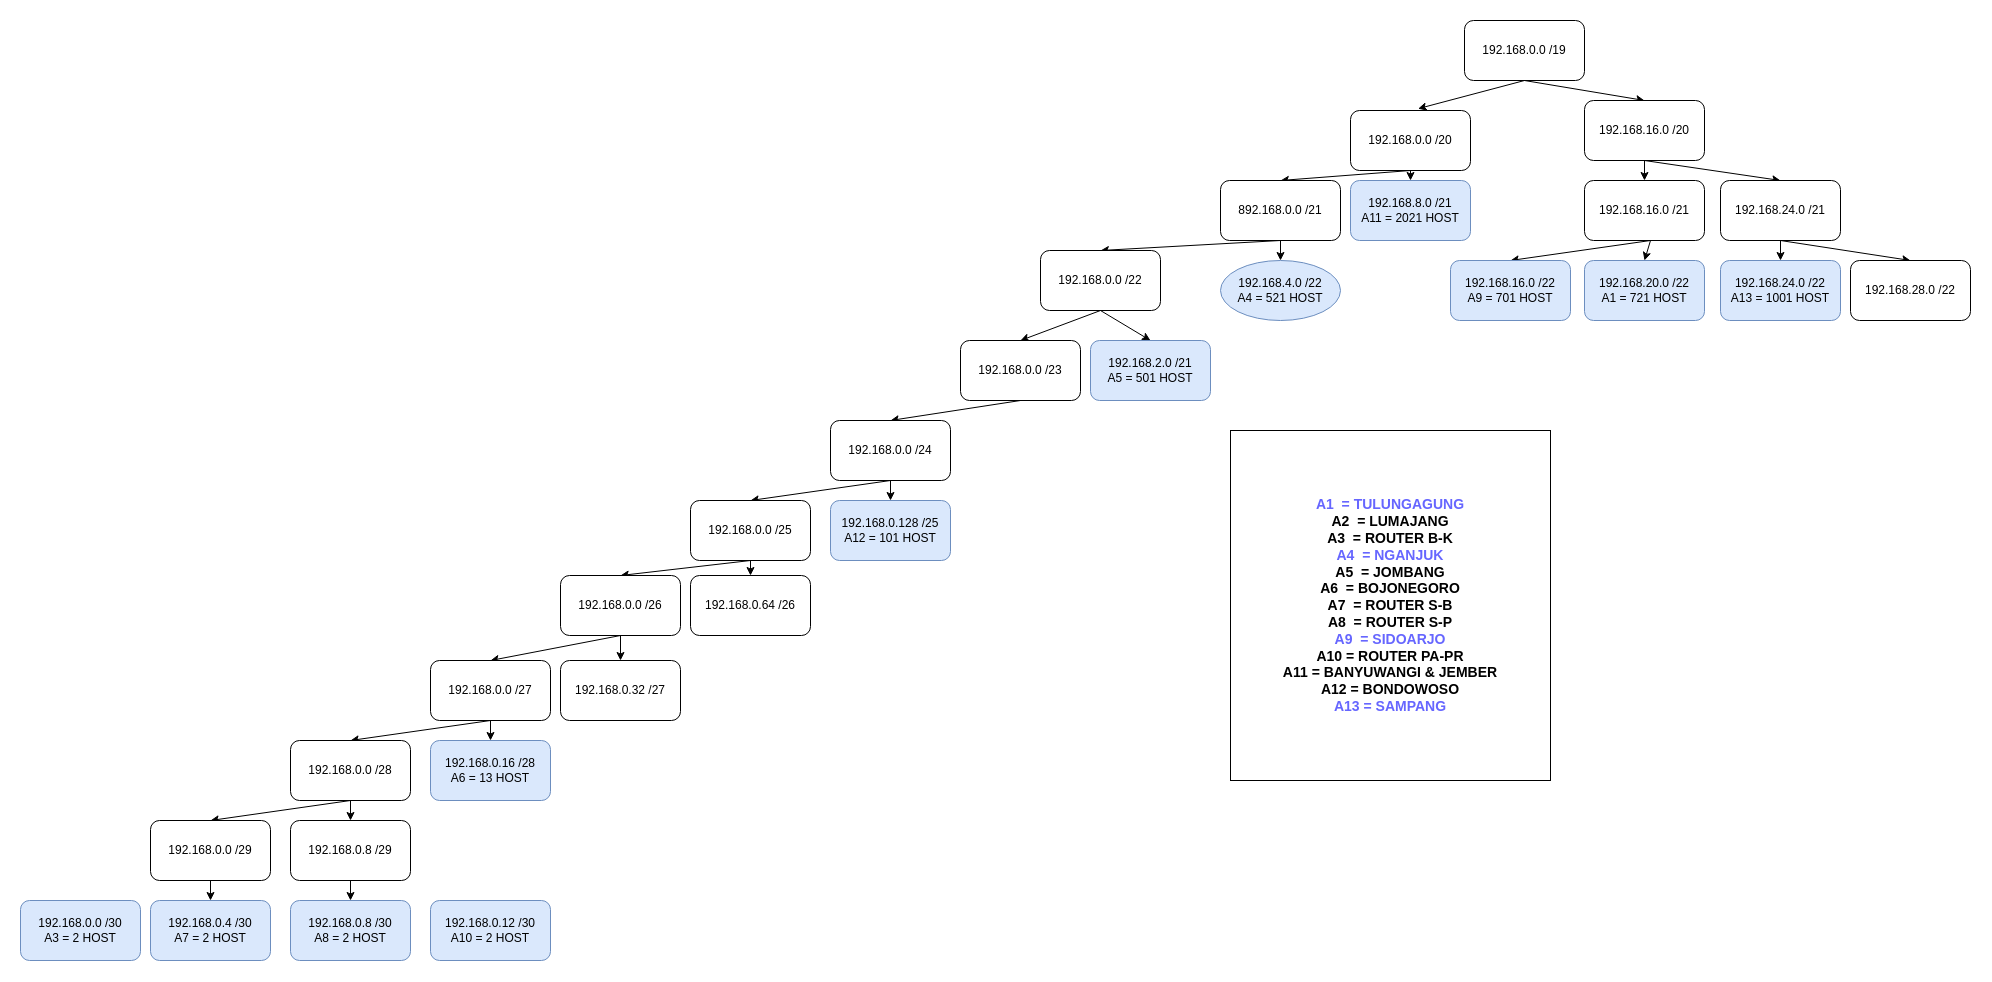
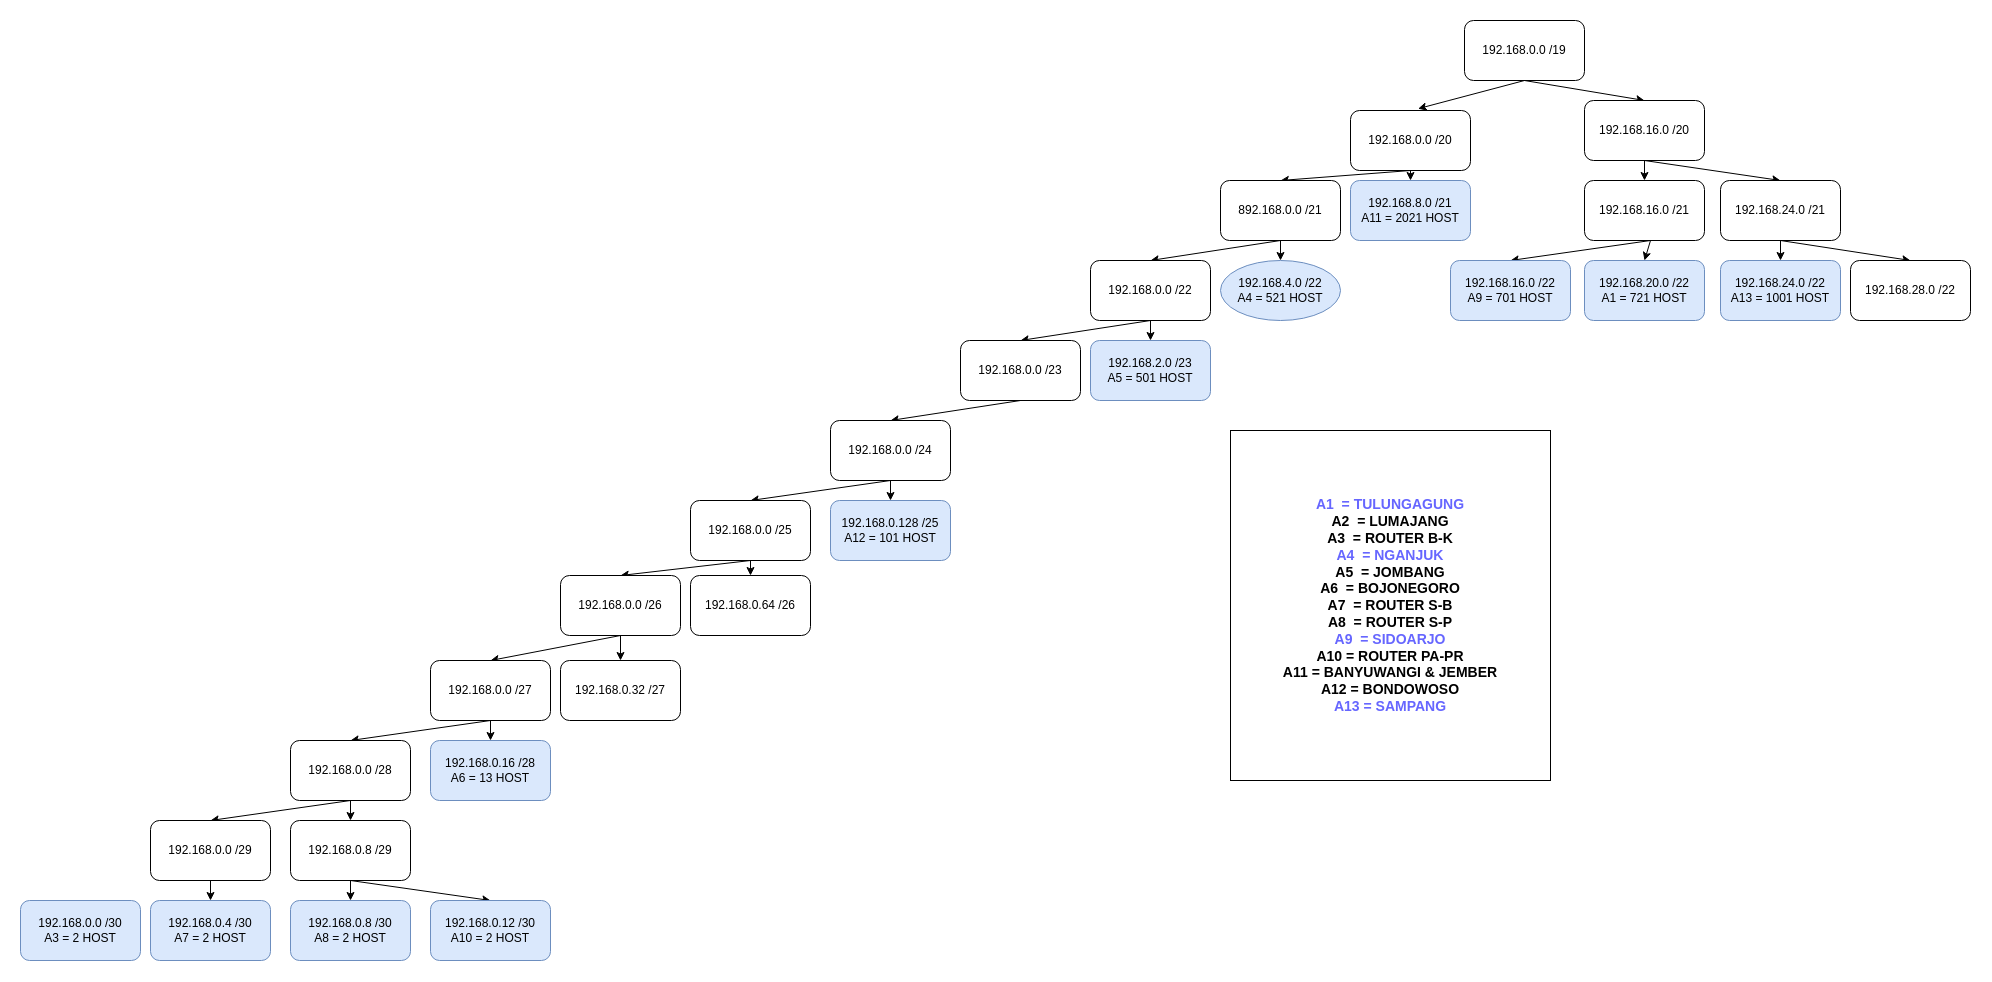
node "192.168.0.0 /22": moved (1101, 281) -> (1151, 291)
node "192.168.2.0 /21 A5 = 501 HOST": label "192.168.2.0 /21 A5 = 501 HOST" -> "192.168.2.0 /23 A5 = 501 HOST"
edge "192.168.0.8 /29" -> "192.168.0.12 /30 A10 = 2 HOST": added
